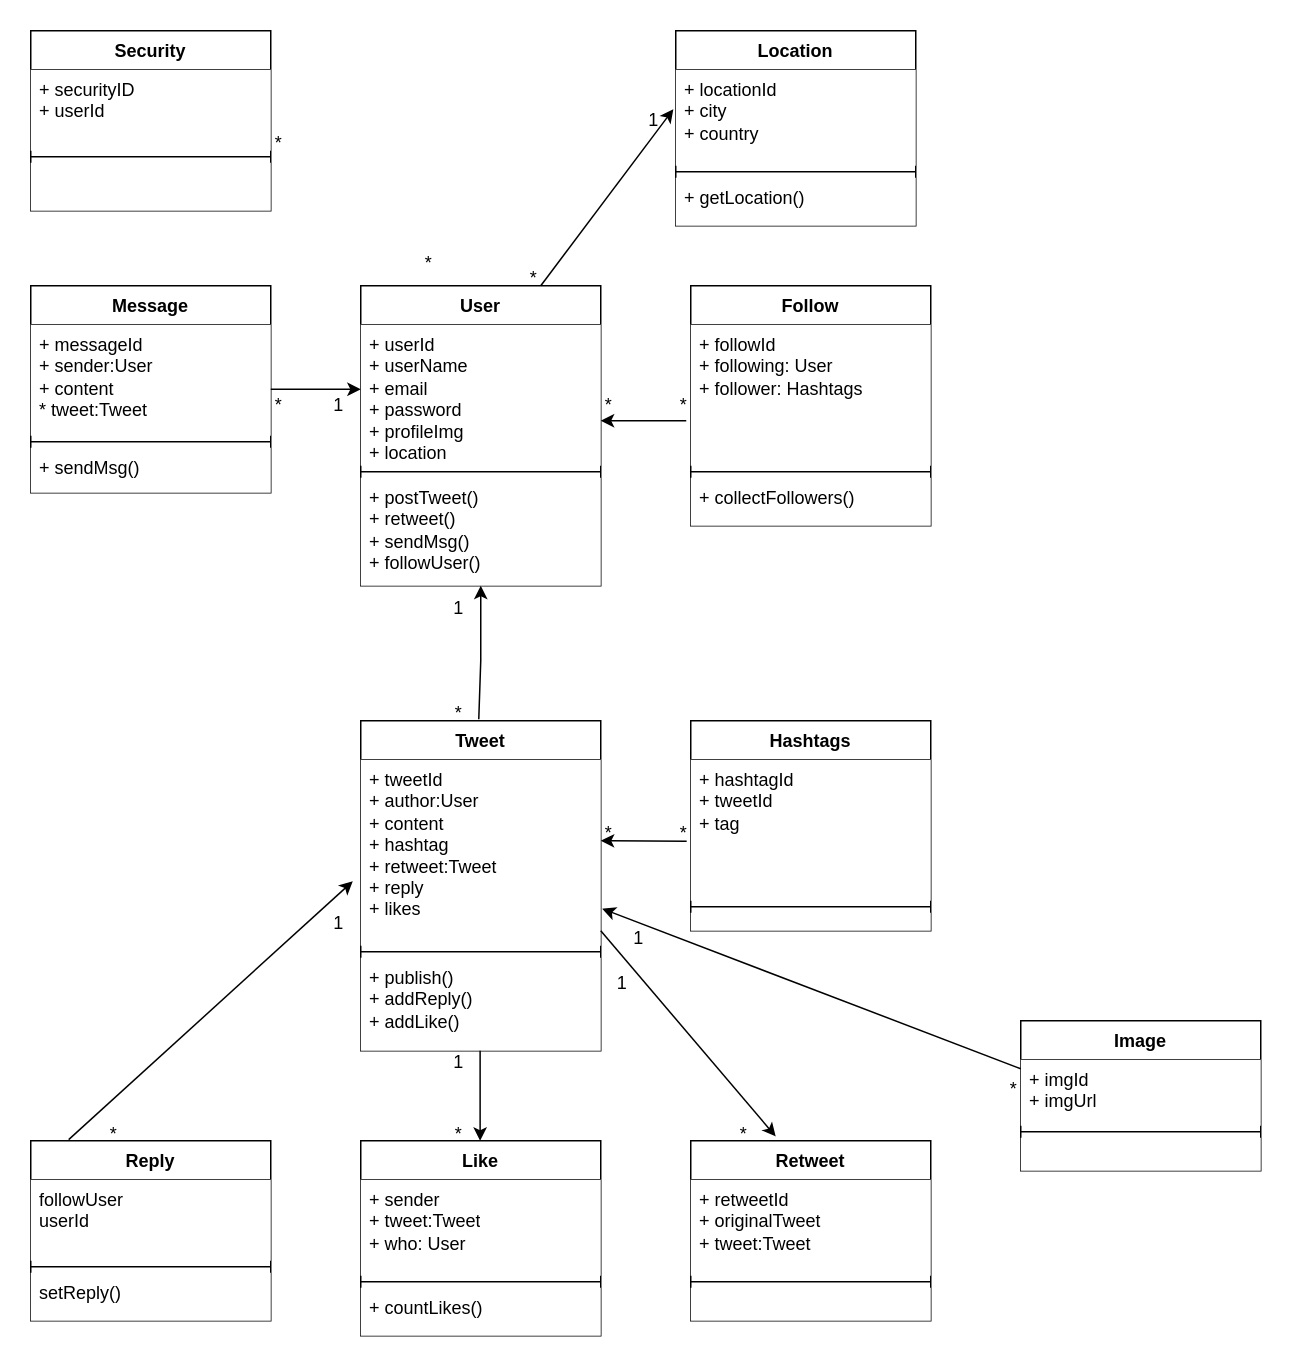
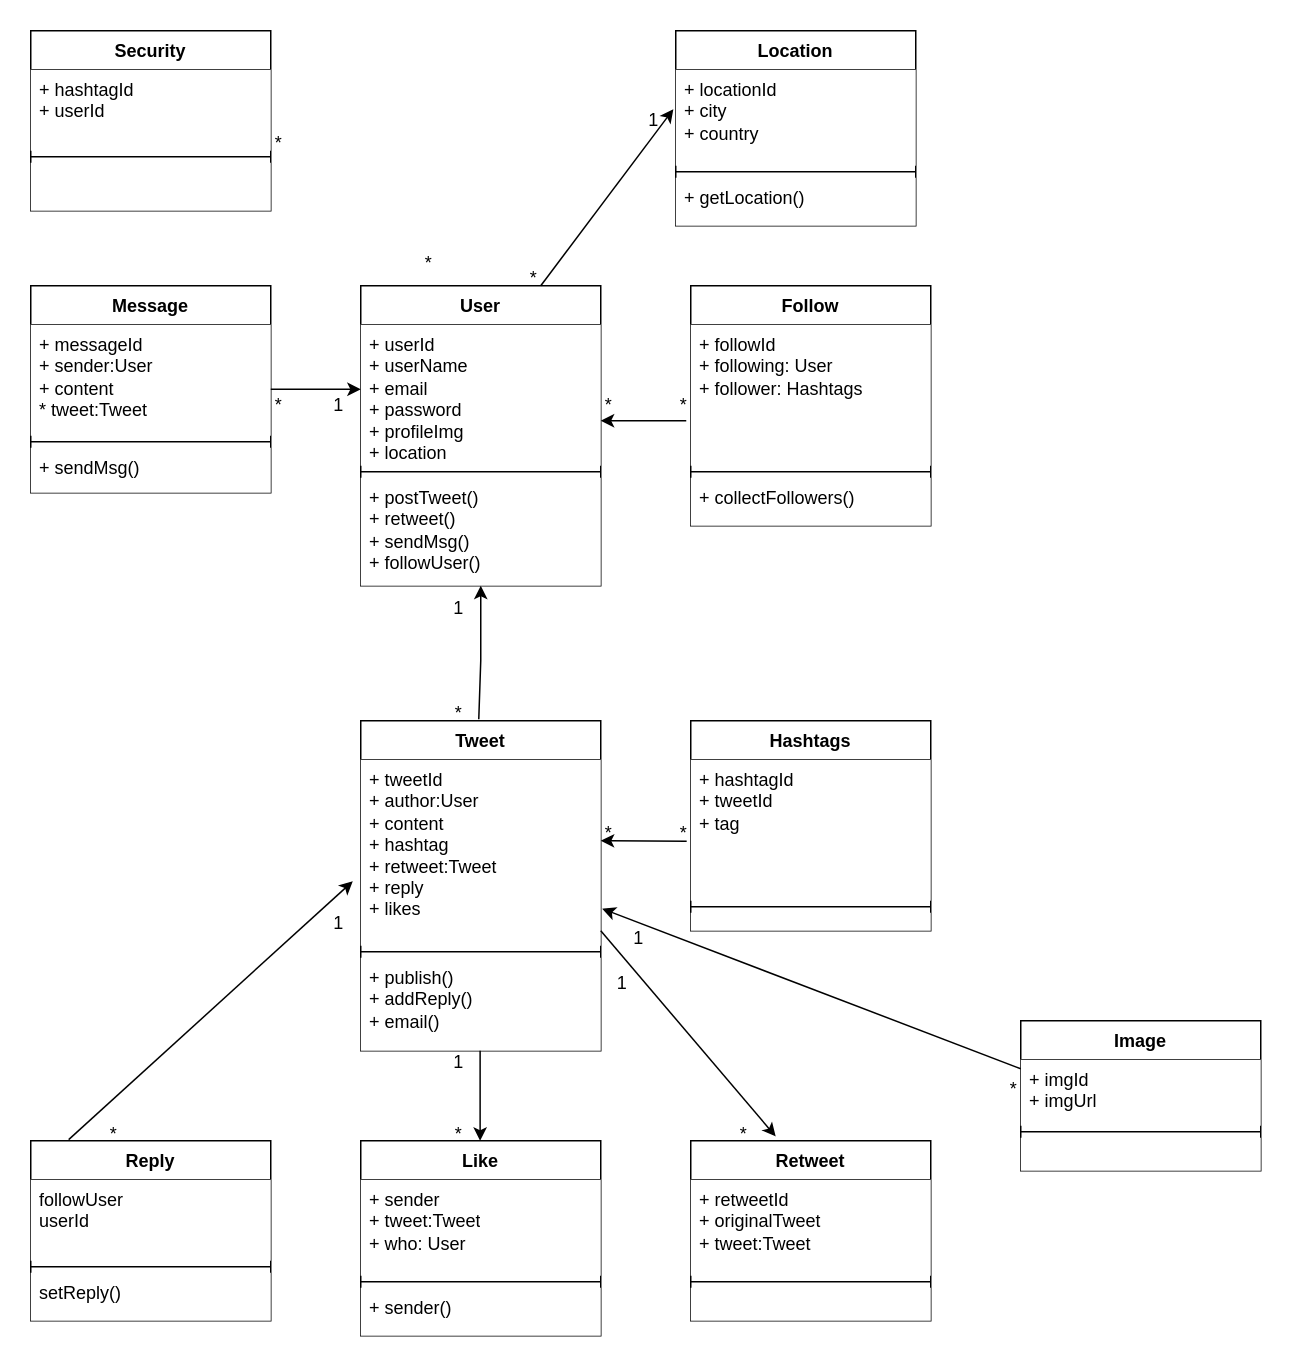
node "+ securityID + userId": label "+ securityID + userId" -> "+ hashtagId + userId"
node "+ publish() + addReply() + addLike()": label "+ publish() + addReply() + addLike()" -> "+ publish() + addReply() + email()"
node "+ countLikes()": label "+ countLikes()" -> "+ sender()"
